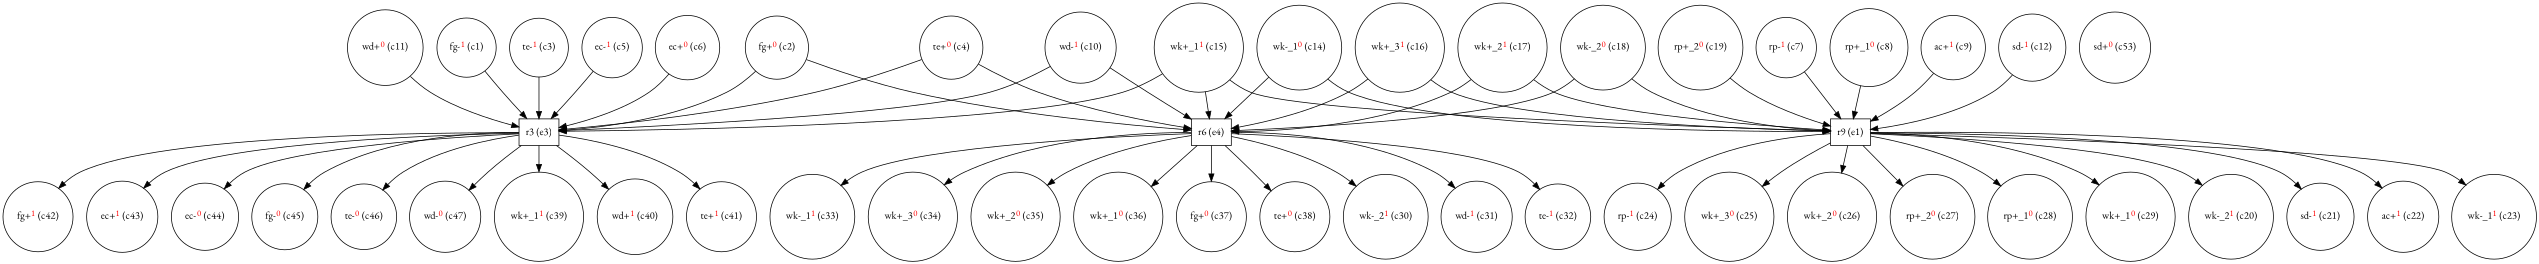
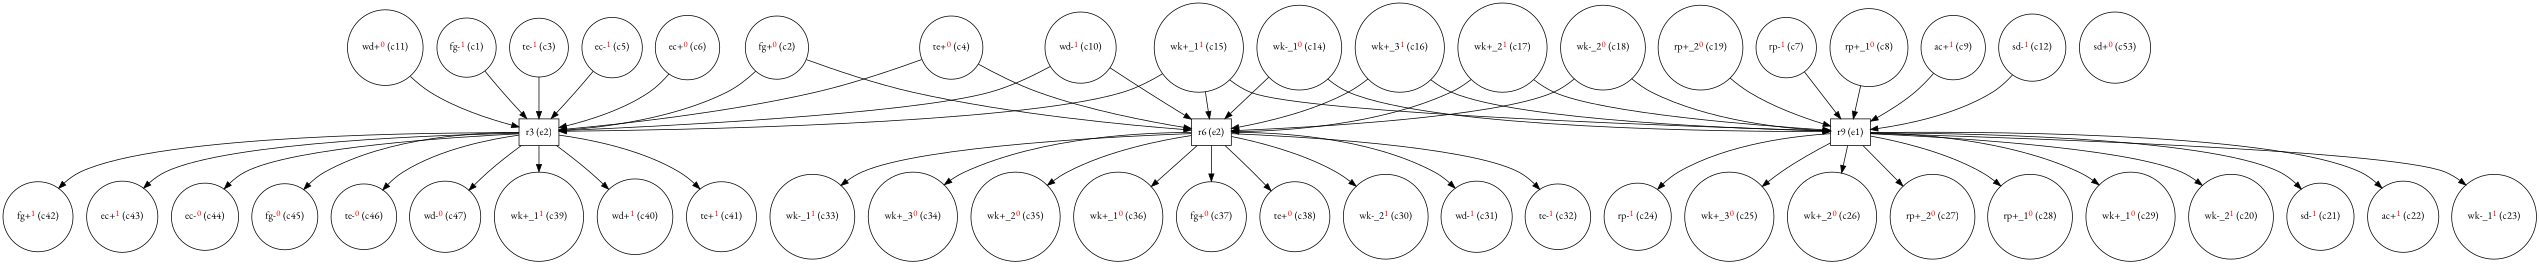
node "r3 (e3)": label "r3 (e3)" -> "r3 (e2)"
node "r6 (e4)": label "r6 (e4)" -> "r6 (e2)"
